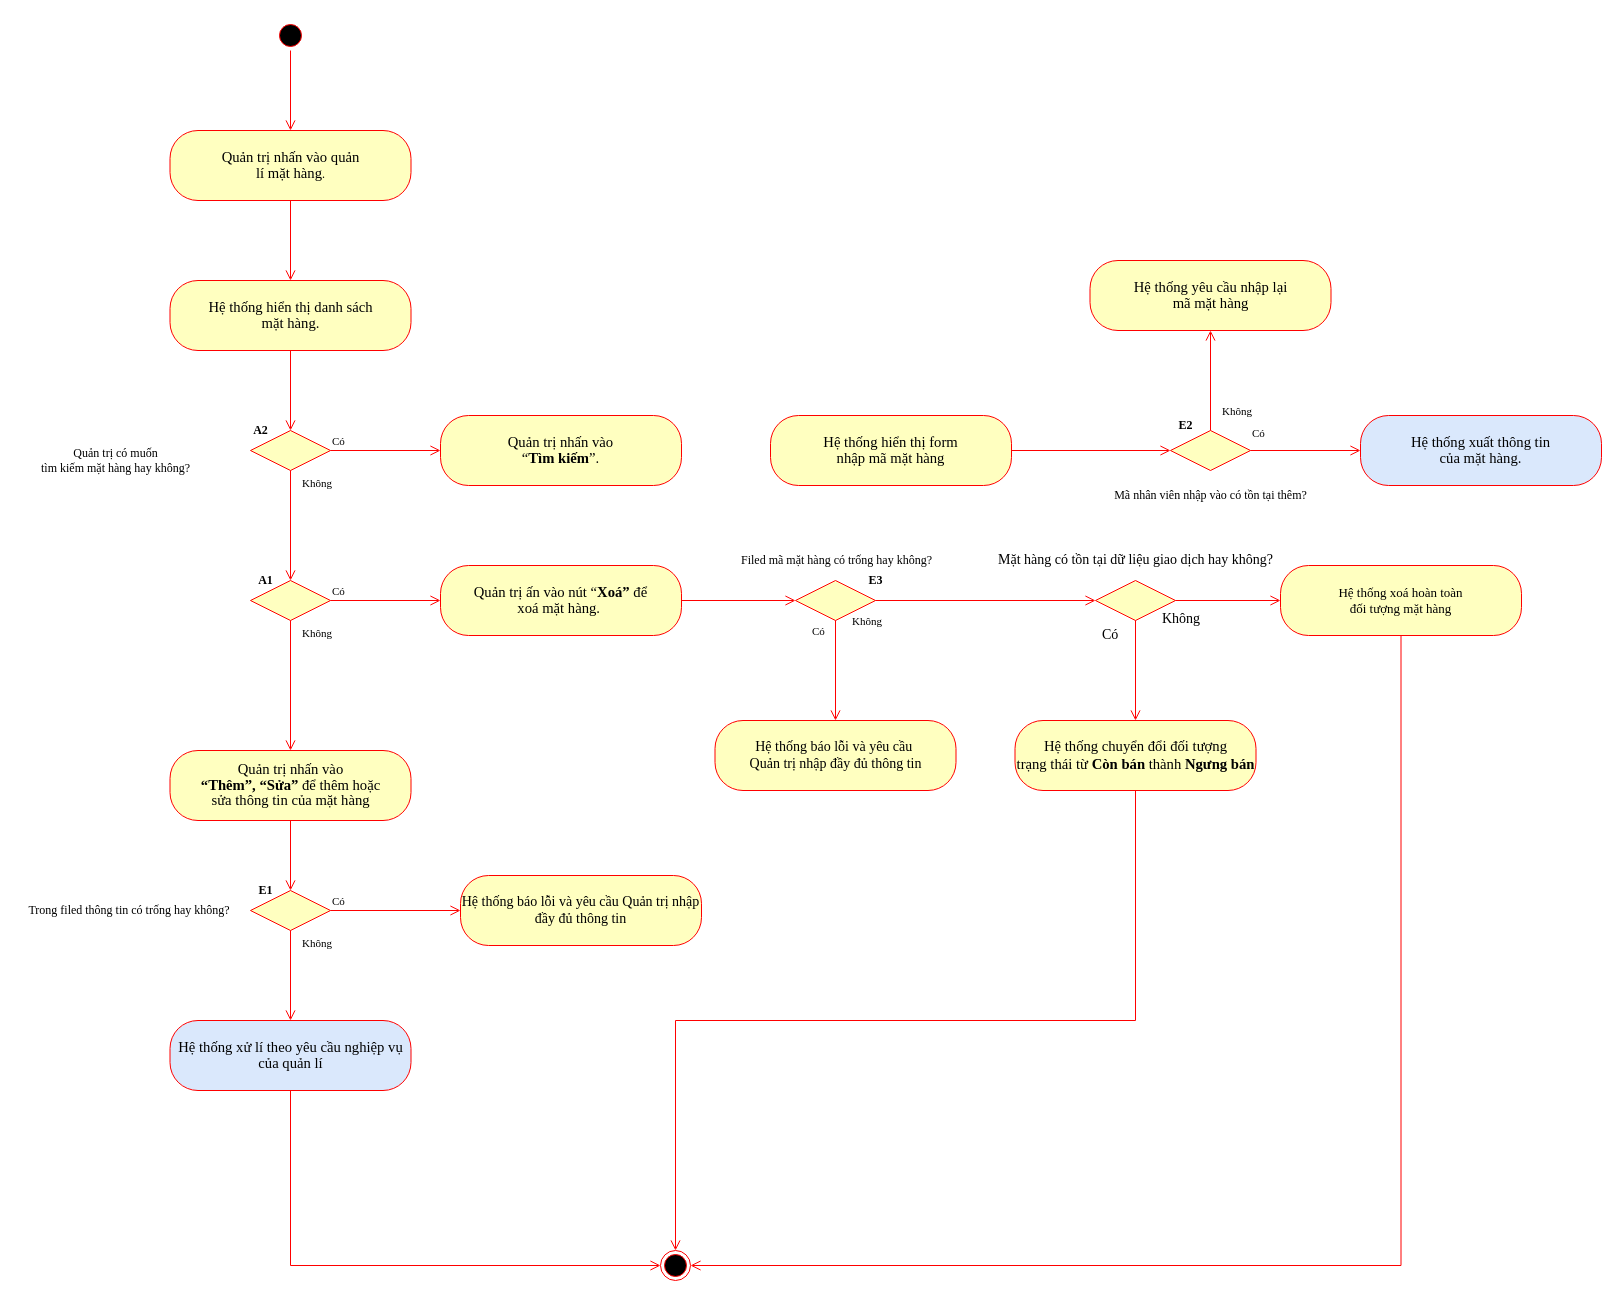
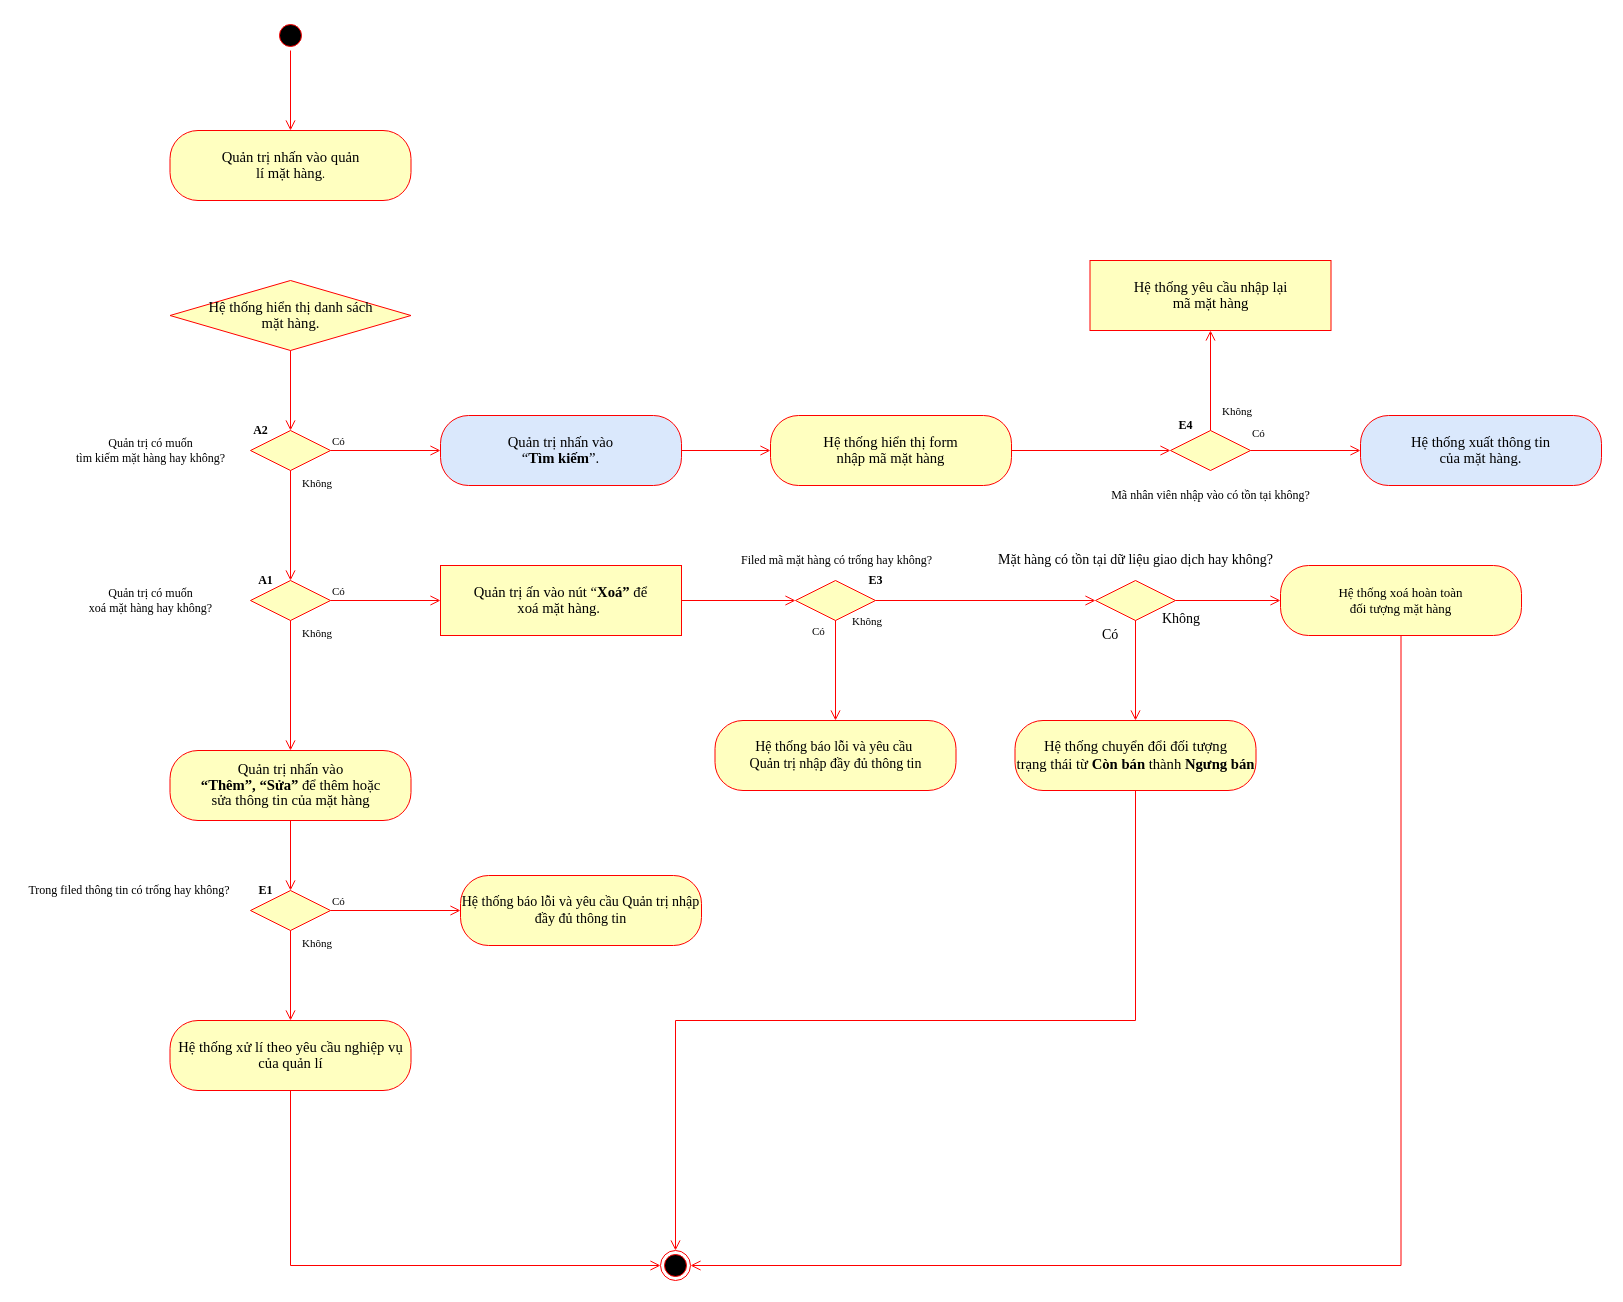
edge "Quản trị nhấn vào quản lí mặt hàng." -> "Hệ thống hiển thị danh sách mặt hàng.": removed
node "Hệ thống yêu cầu nhập lại mã mặt hàng": shape rounded rectangle -> rectangle
node "Hệ thống hiển thị danh sách mặt hàng.": shape rounded rectangle -> diamond
node "E2": label "E2" -> "E4"
node "Quản trị nhấn vào “Tìm kiếm”.": fillcolor #ffffc0 -> #dae8fc
edge "Quản trị nhấn vào “Tìm kiếm”." -> "Hệ thống hiển thị form nhập mã mặt hàng": added
node "Quản trị có muốn tìm kiếm mặt hàng hay không?": moved (116, 461) -> (151, 451)
node "Mã nhân viên nhập vào có tồn tại thêm?": label "Mã nhân viên nhập vào có tồn tại thêm?" -> "Mã nhân viên nhập vào có tồn tại không?"
node "Quản trị có muốn xoá mặt hàng hay không?": added
node "Quản trị ấn vào nút “Xoá” để xoá mặt hàng.": shape rounded rectangle -> rectangle
node "Trong filed thông tin có trống hay không?": moved (131, 911) -> (131, 891)
node "Hệ thống xử lí theo yêu cầu nghiệp vụ của quản lí": fillcolor #dae8fc -> #ffffc0
